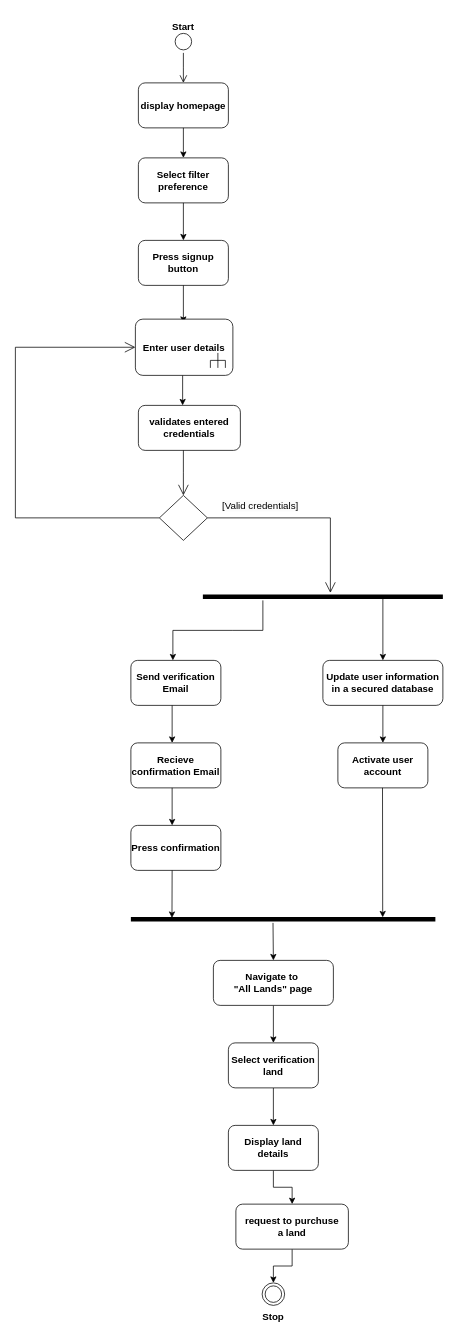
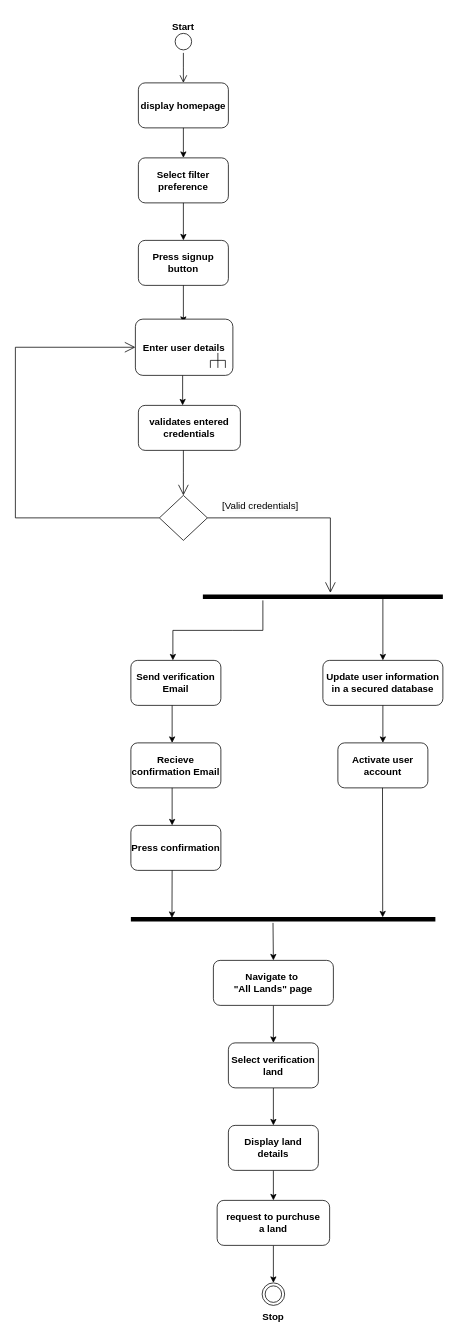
node "request to purchuse a land": moved (292, 1227) -> (273, 1223)
